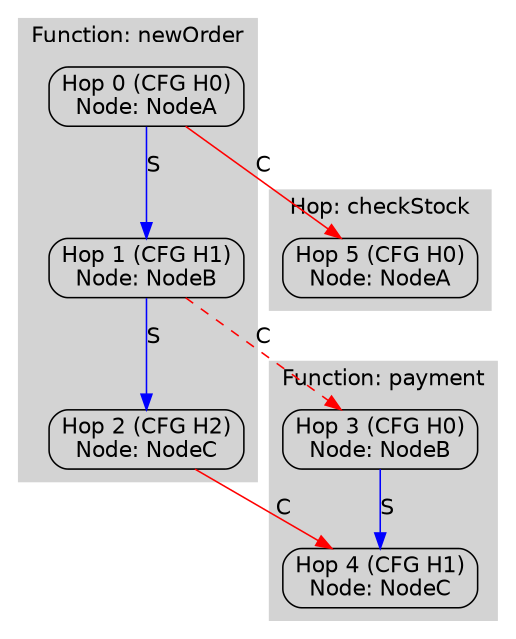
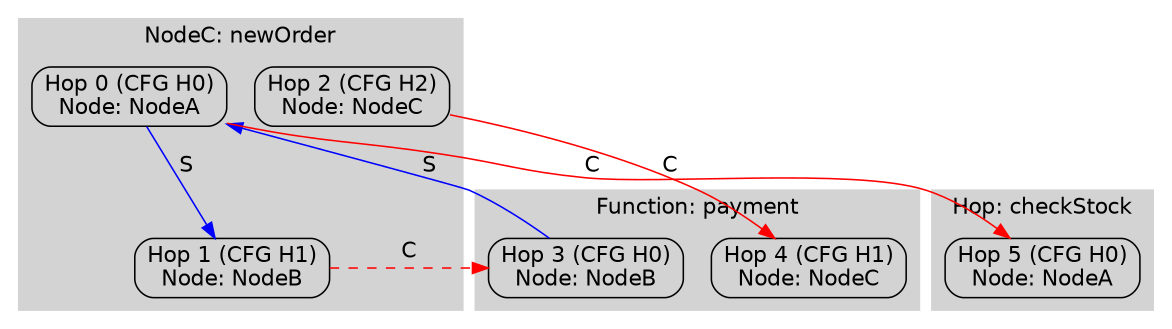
cluster "Function: newOrder": label "Function: newOrder" -> "NodeC: newOrder"
edge "Hop 1 (CFG H1) Node: NodeB" -> "Hop 2 (CFG H2) Node: NodeC": removed, label "S"
edge "Hop 3 (CFG H0) Node: NodeB" -> "Hop 4 (CFG H1) Node: NodeC": now "Hop 3 (CFG H0) Node: NodeB" -> "Hop 0 (CFG H0) Node: NodeA"
